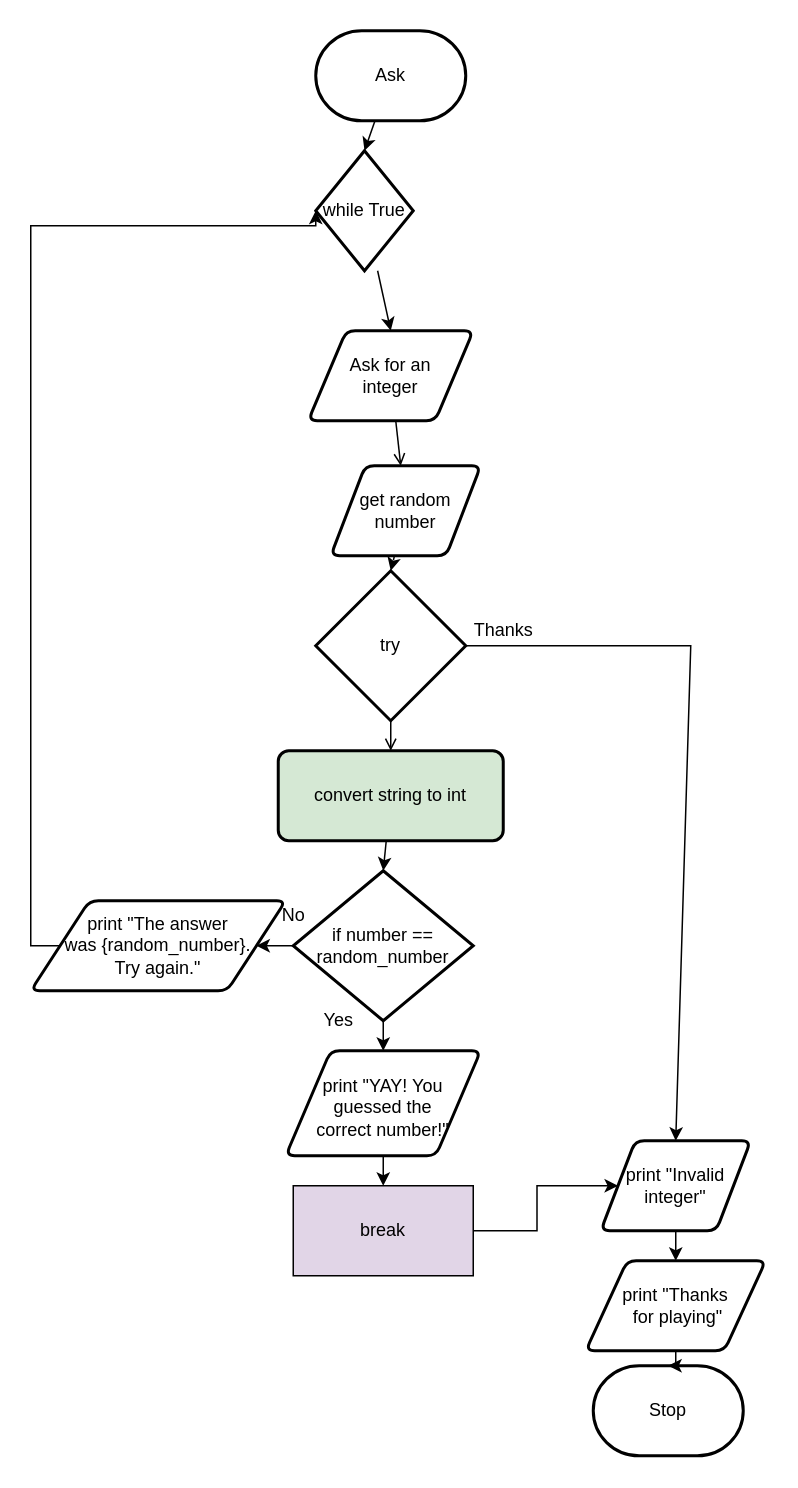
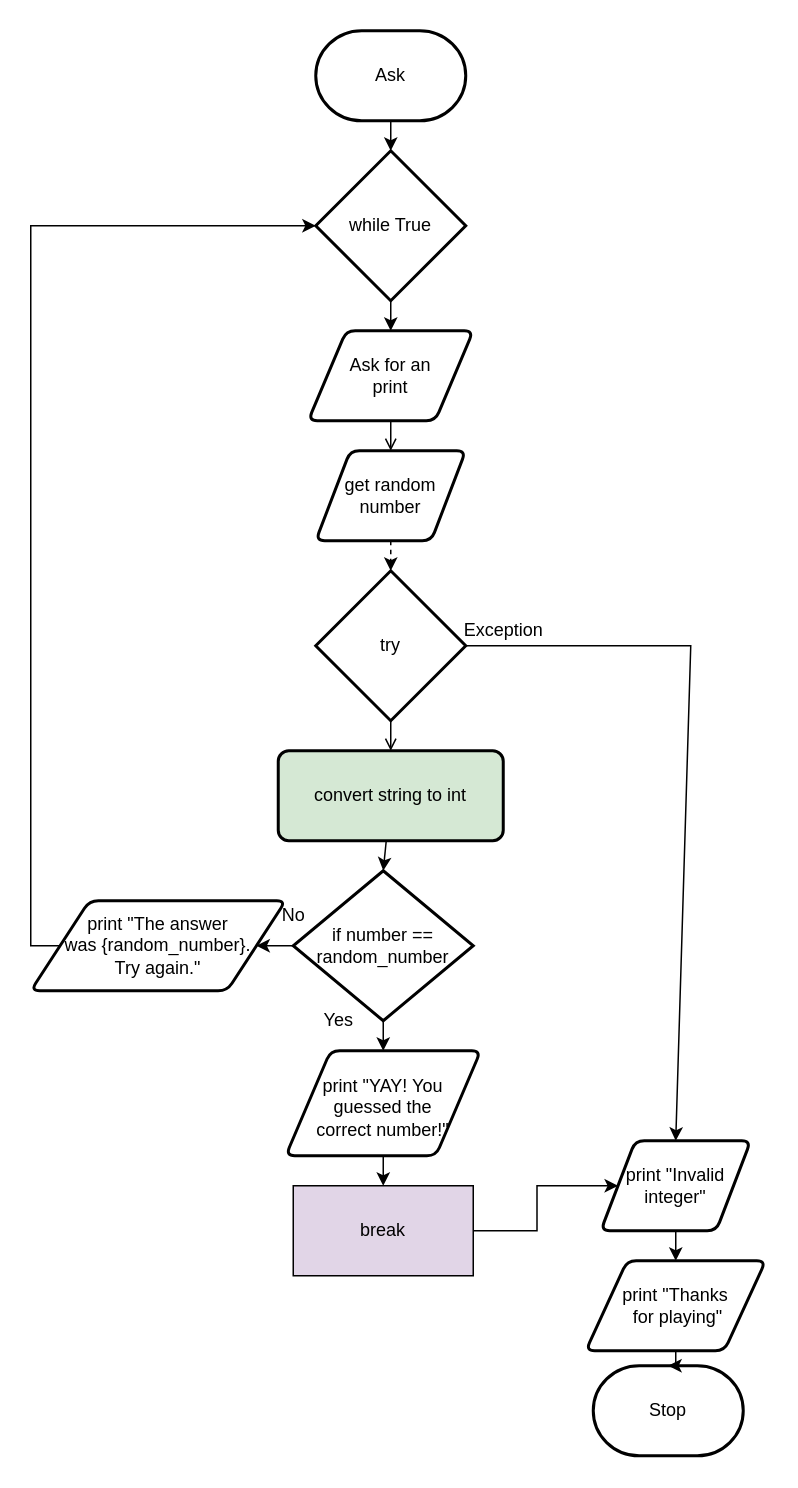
node "while True": size 98x120 -> 150x150
node "Ask for an integer": label "Ask for an integer" -> "Ask for an print"
node "get random number": moved (406, 511) -> (391, 496)
node "Thanks": label "Thanks" -> "Exception"
